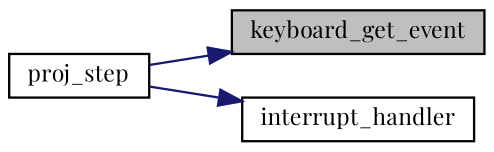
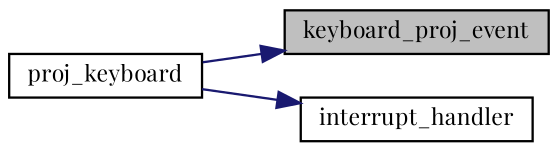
node "keyboard_get_event": label "keyboard_get_event" -> "keyboard_proj_event"
node "proj_step": label "proj_step" -> "proj_keyboard"
